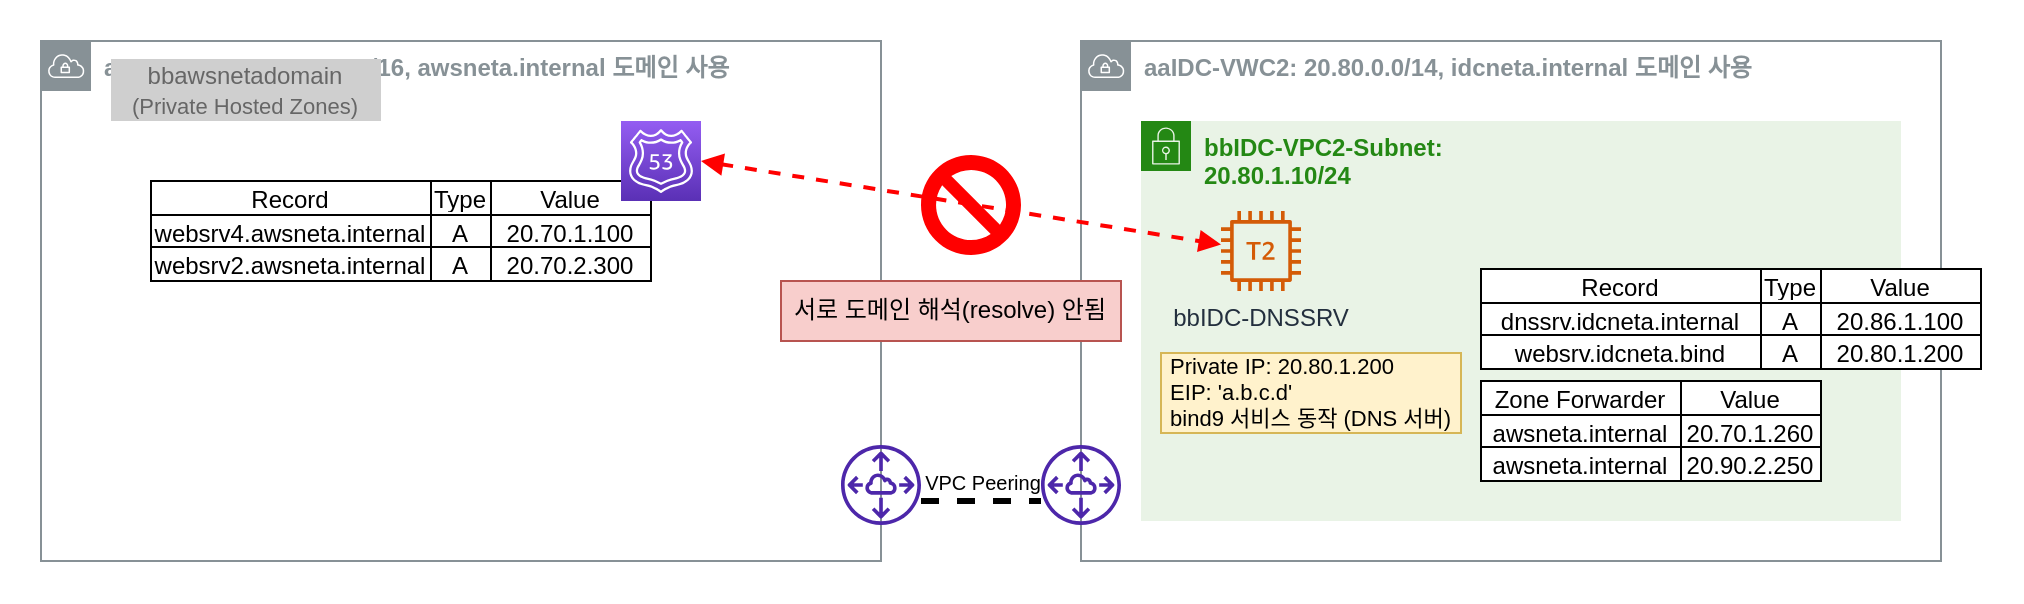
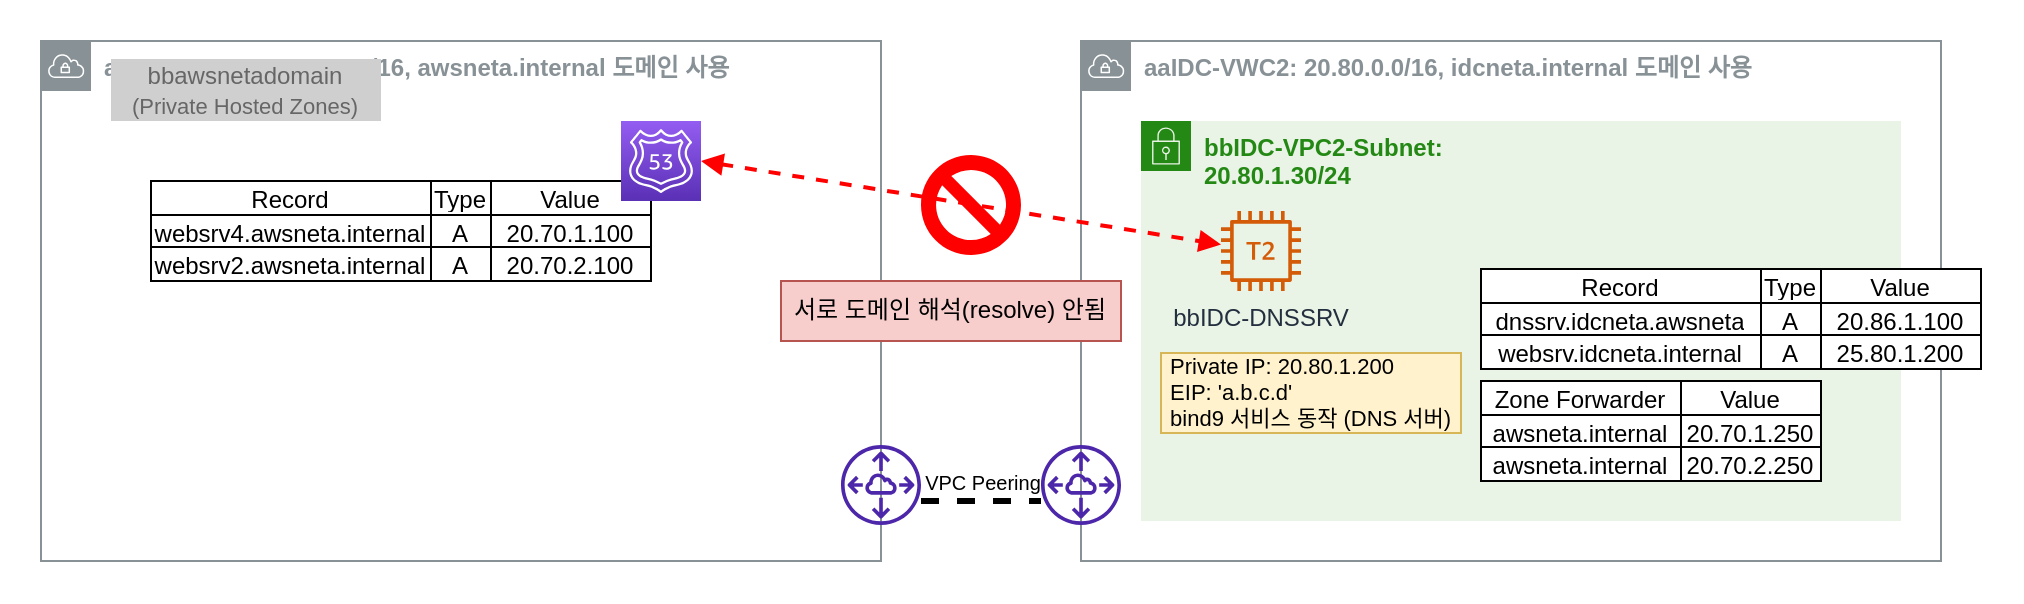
node "aaIDC-VWC2: 20.80.0.0/14, idcneta.internal 도메인 사용": label "aaIDC-VWC2: 20.80.0.0/14, idcneta.internal 도메인 사용" -> "aaIDC-VWC2: 20.80.0.0/16, idcneta.internal 도메인 사용"
node "bbIDC-VPC2-Subnet: 20.80.1.10/24": label "bbIDC-VPC2-Subnet: 20.80.1.10/24" -> "bbIDC-VPC2-Subnet: 20.80.1.30/24"
node "20.70.2.300": label "20.70.2.300" -> "20.70.2.100"
node "dnssrv.idcneta.internal": label "dnssrv.idcneta.internal" -> "dnssrv.idcneta.awsneta"
node "websrv.idcneta.bind": label "websrv.idcneta.bind" -> "websrv.idcneta.internal"
node "20.80.1.200": label "20.80.1.200" -> "25.80.1.200"
node "20.70.1.260": label "20.70.1.260" -> "20.70.1.250"
node "20.90.2.250": label "20.90.2.250" -> "20.70.2.250"
